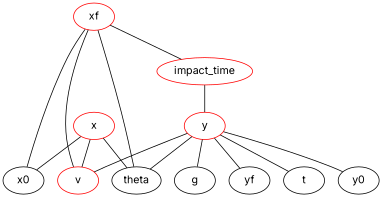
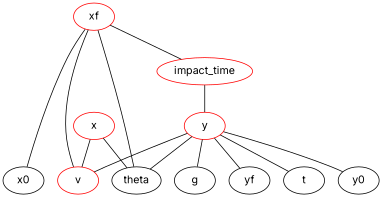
edge "x" -- "x0": removed
